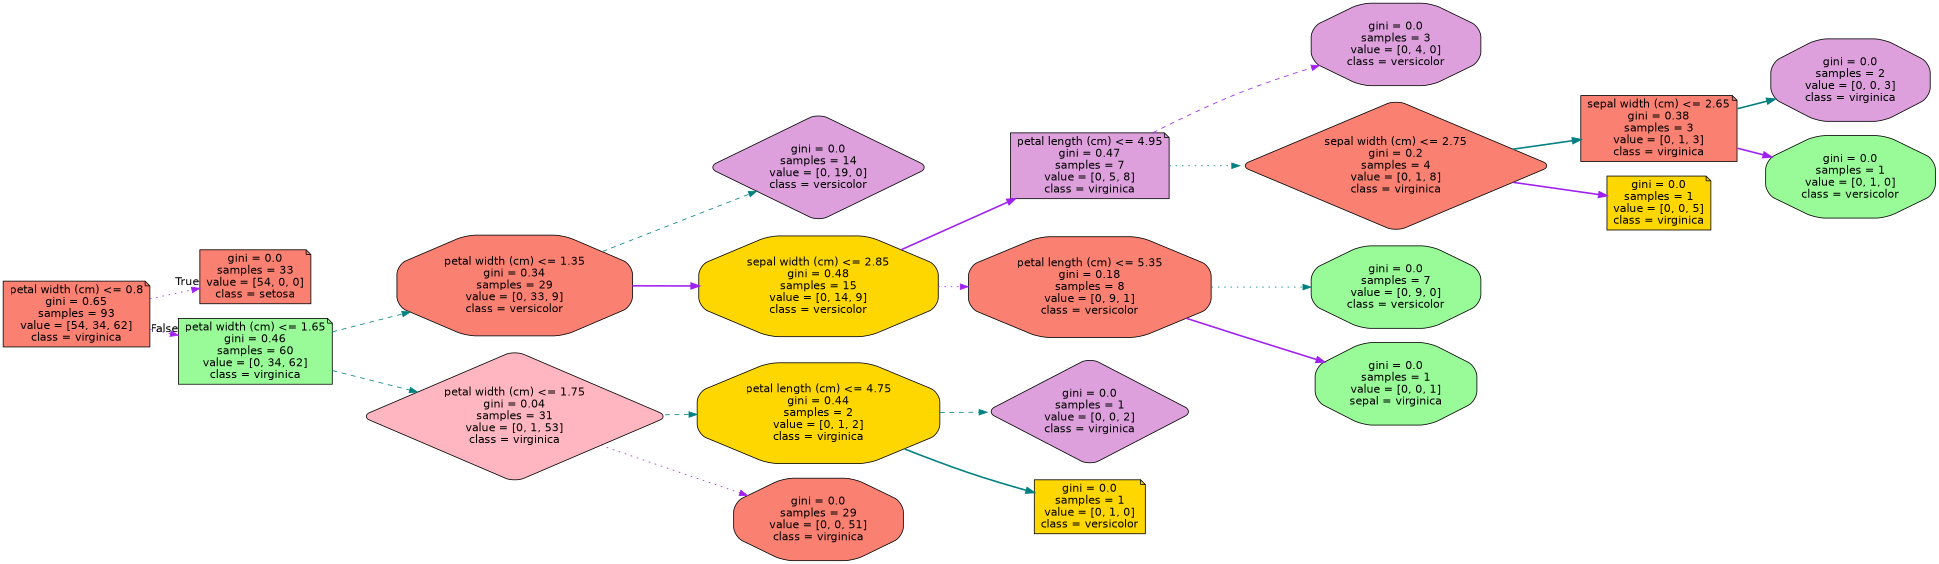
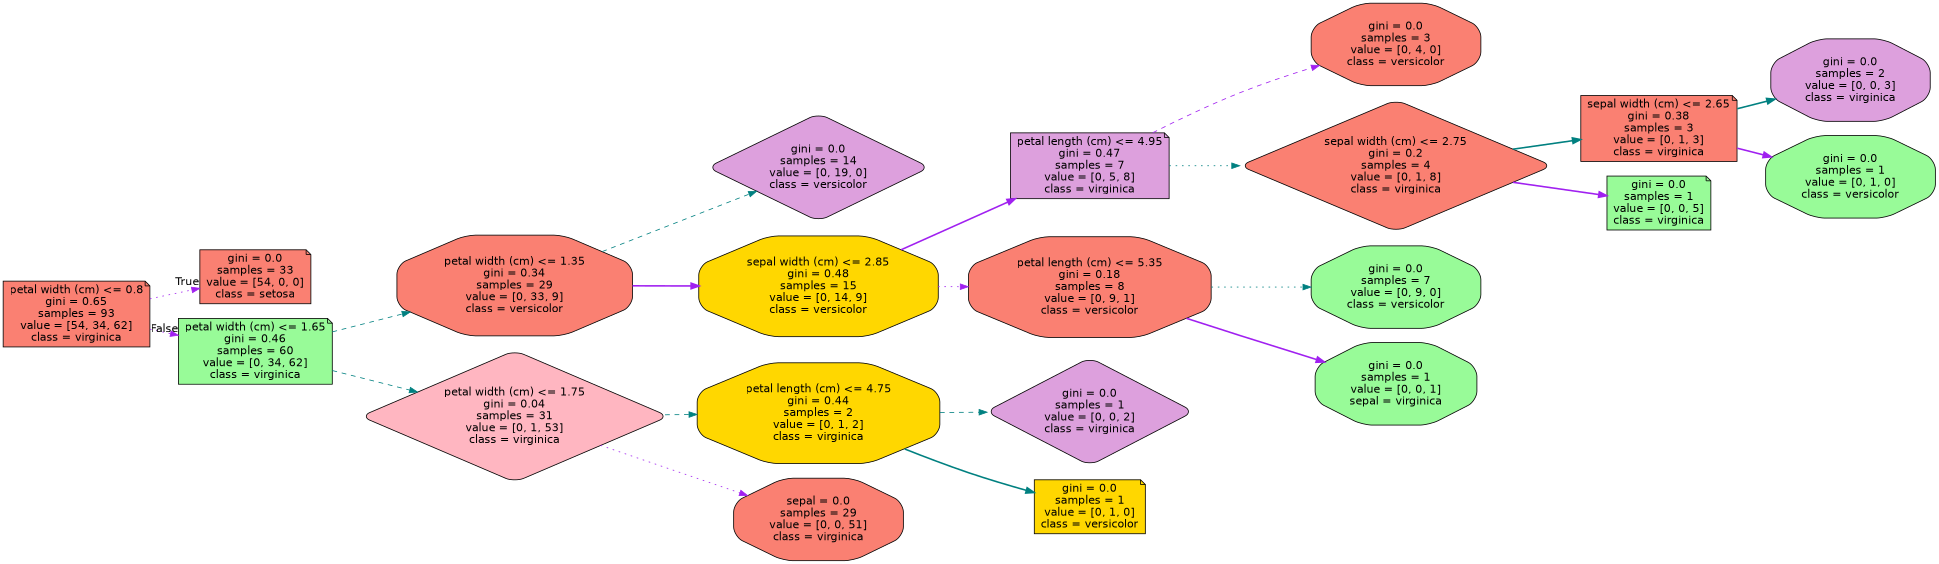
node "gini = 0.0 samples = 3 value = [0, 4, 0] class = versicolor": fillcolor plum -> salmon
node "gini = 0.0 samples = 1 value = [0, 0, 5] class = virginica": fillcolor gold -> palegreen
node "gini = 0.0 samples = 29 value = [0, 0, 51] class = virginica": label "gini = 0.0 samples = 29 value = [0, 0, 51] class = virginica" -> "sepal = 0.0 samples = 29 value = [0, 0, 51] class = virginica"
